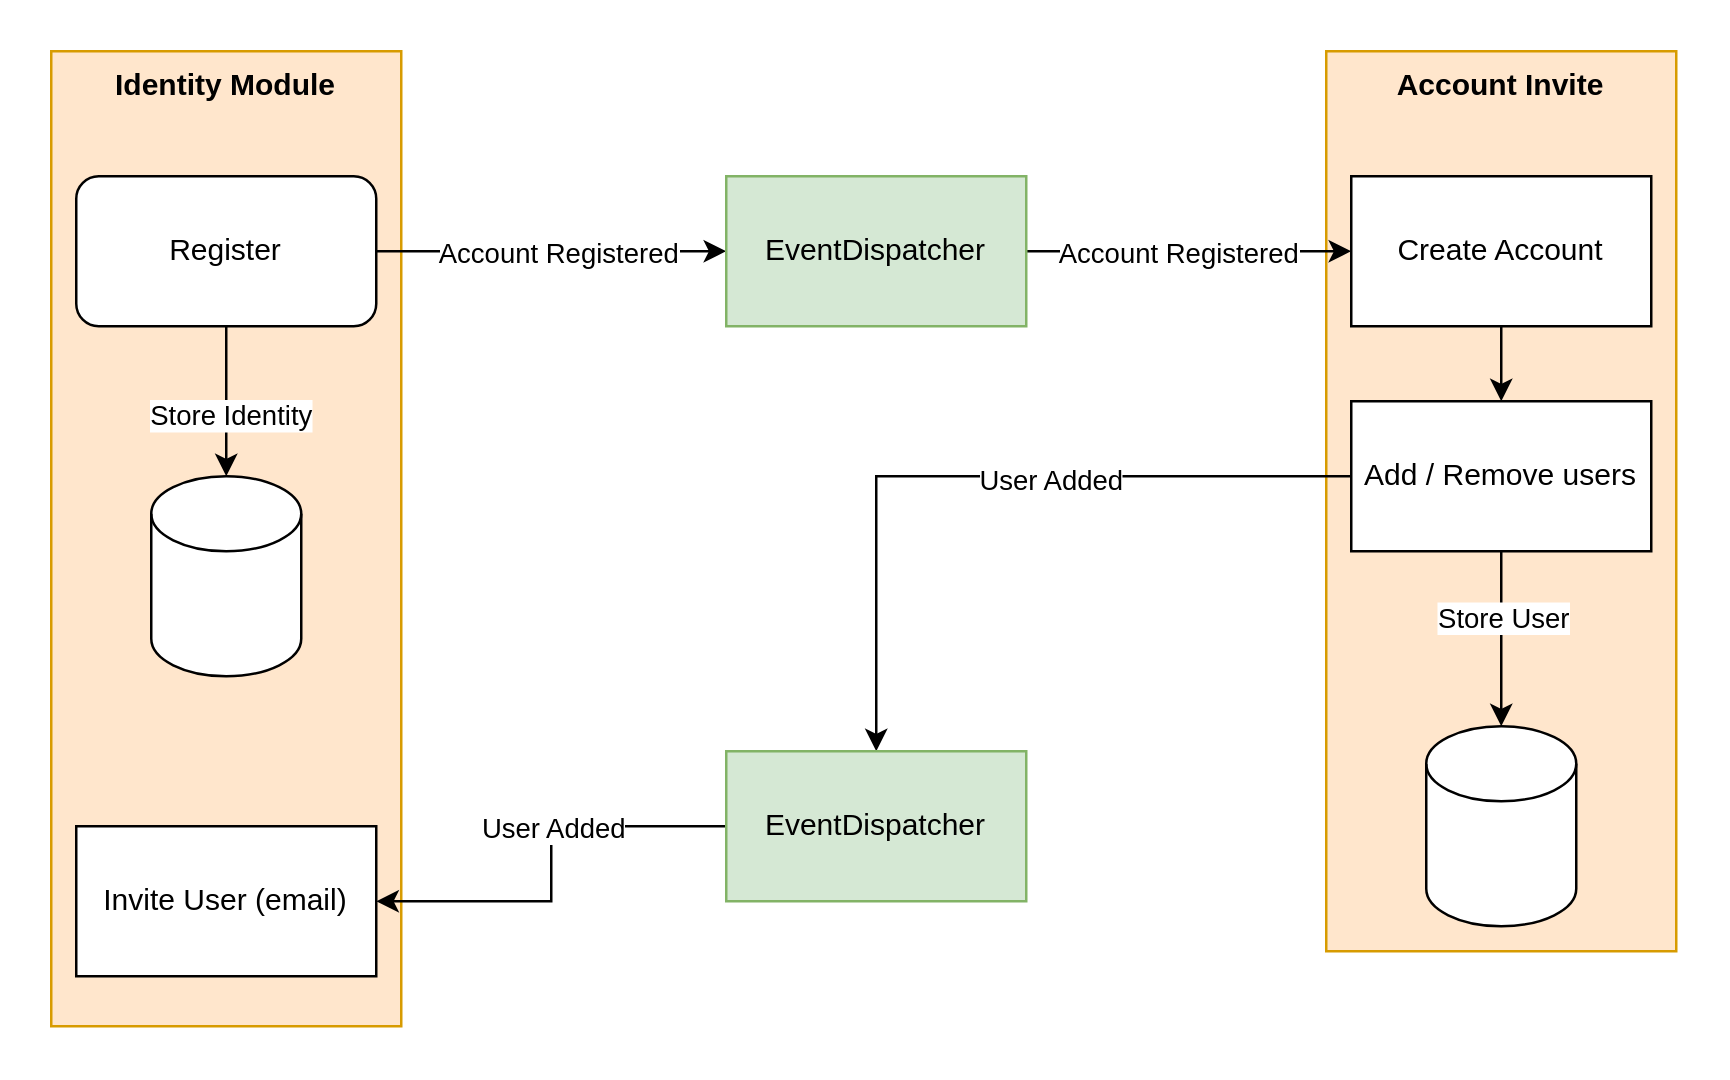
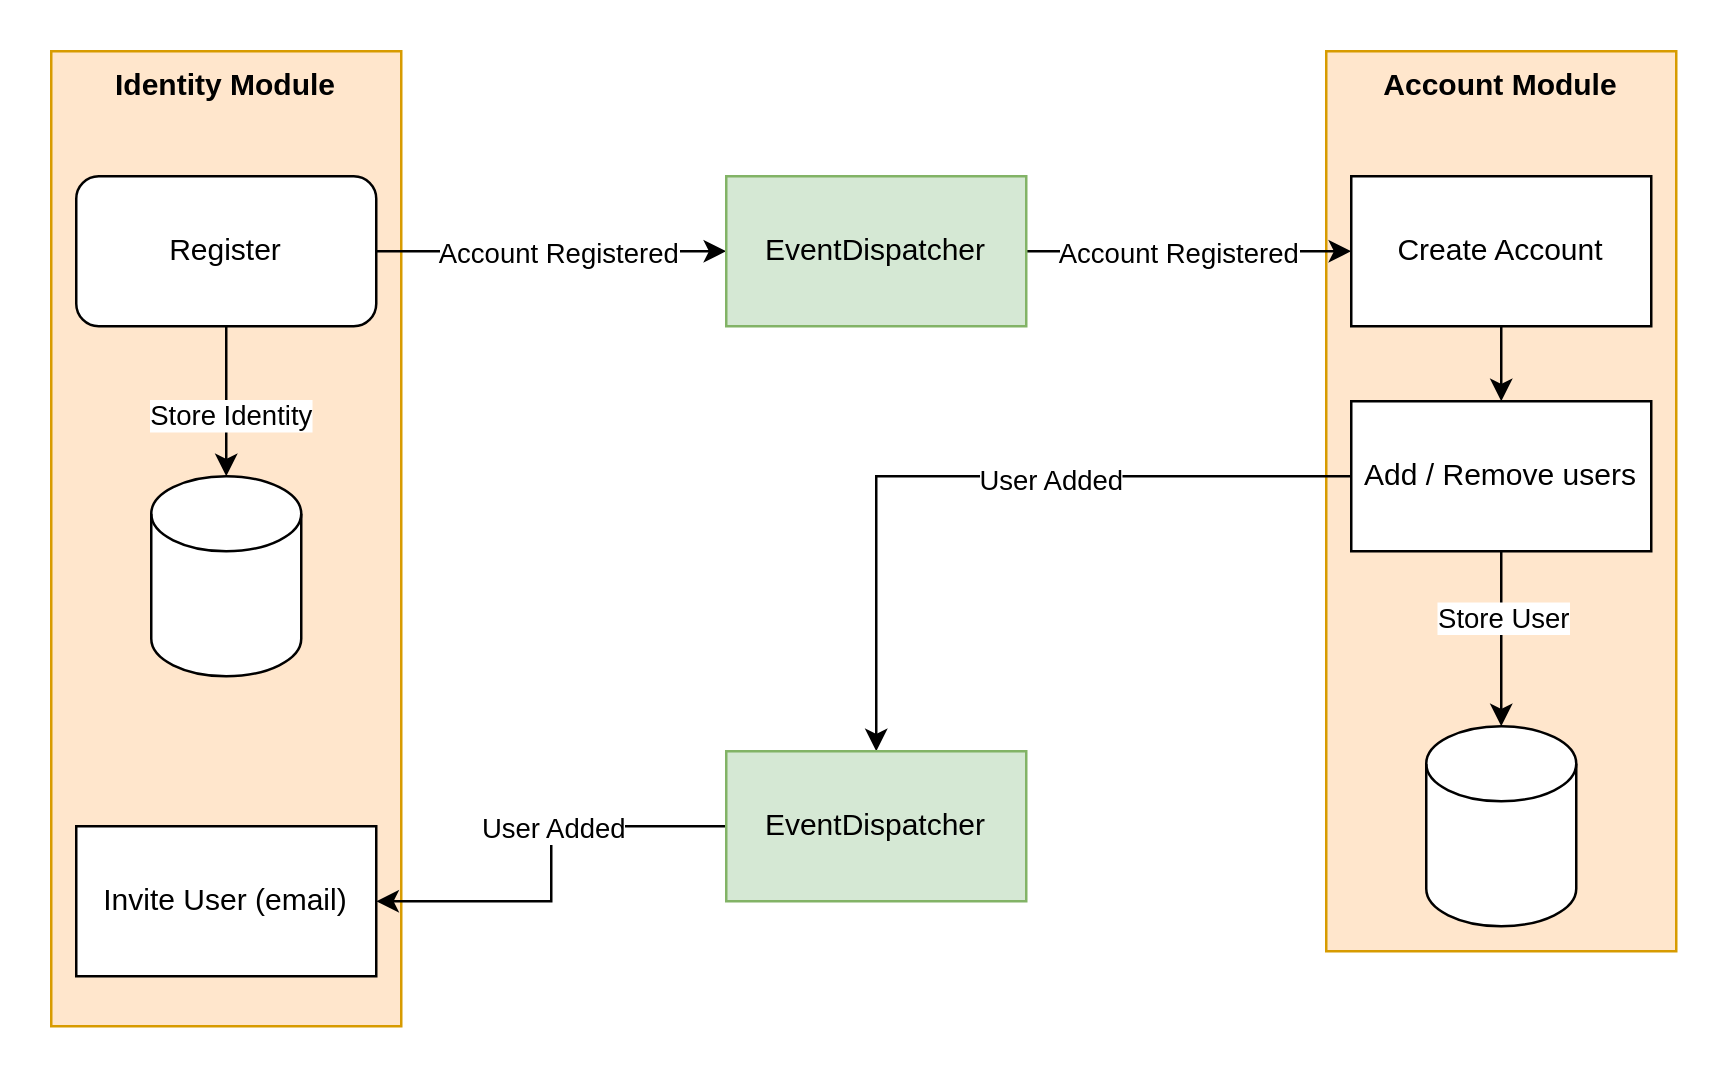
node "Account Invite": label "Account Invite" -> "Account Module"
